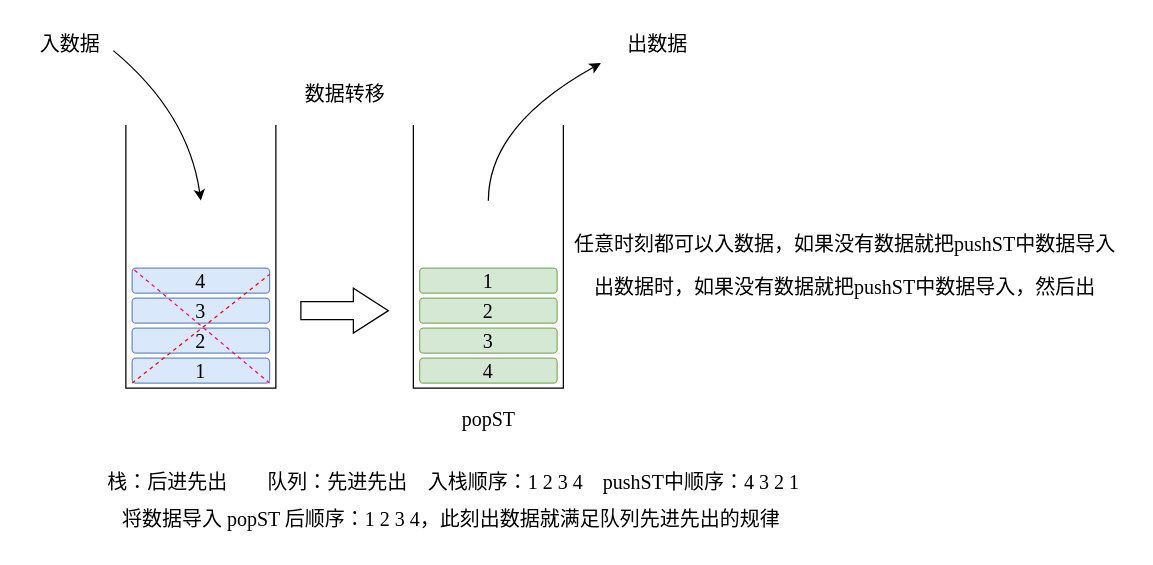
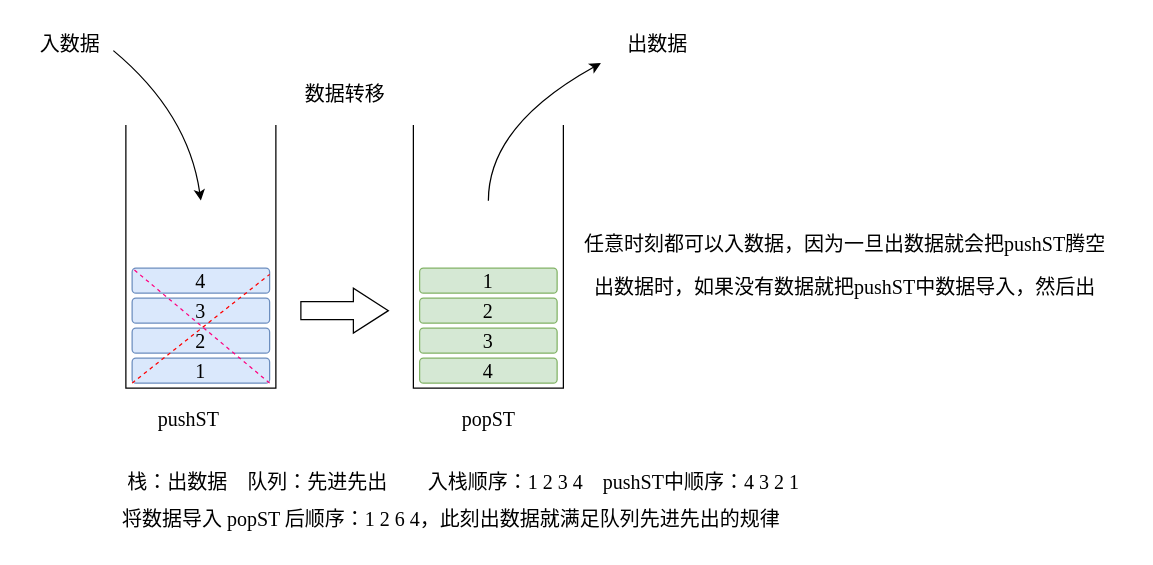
node "任意时刻都可以入数据，如果没有数据就把pushST中数据导入": label "任意时刻都可以入数据，如果没有数据就把pushST中数据导入" -> "任意时刻都可以入数据，因为一旦出数据就会把pushST腾空"
node "pushST": added
node "栈：后进先出 队列：先进先出": label "栈：后进先出 队列：先进先出" -> "栈：出数据 队列：先进先出"
node "将数据导入 popST 后顺序：1 2 3 4，此刻出数据就满足队列先进先出的规律": label "将数据导入 popST 后顺序：1 2 3 4，此刻出数据就满足队列先进先出的规律" -> "将数据导入 popST 后顺序：1 2 6 4，此刻出数据就满足队列先进先出的规律"
